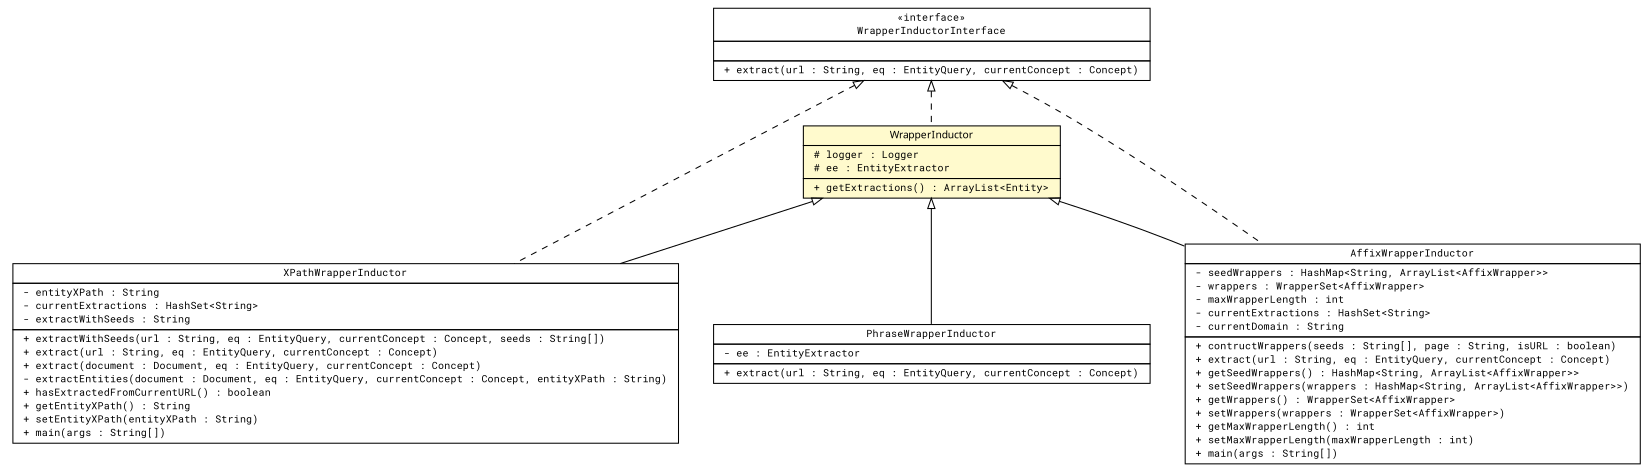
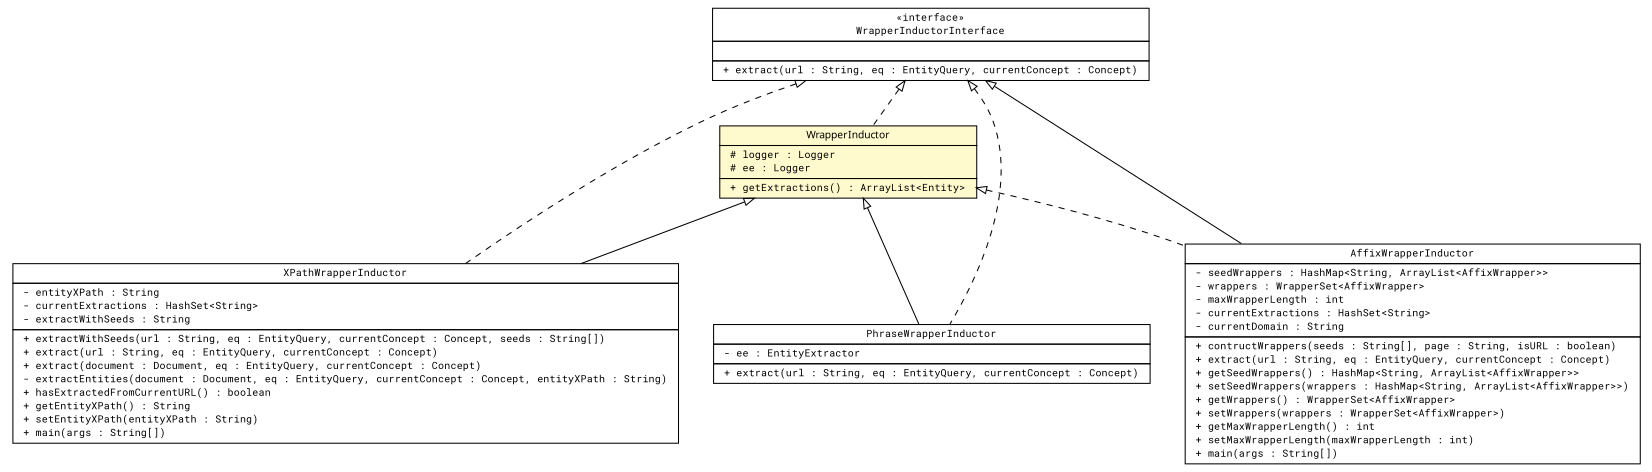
edge "AffixWrapperInductor" -> "WrapperInductorInterface": style dashed -> solid
node "WrapperInductor": text "# ee : EntityExtractor" -> "# ee : Logger"
edge "PhraseWrapperInductor" -> "WrapperInductorInterface": added
edge "AffixWrapperInductor" -> "WrapperInductor": style solid -> dashed
